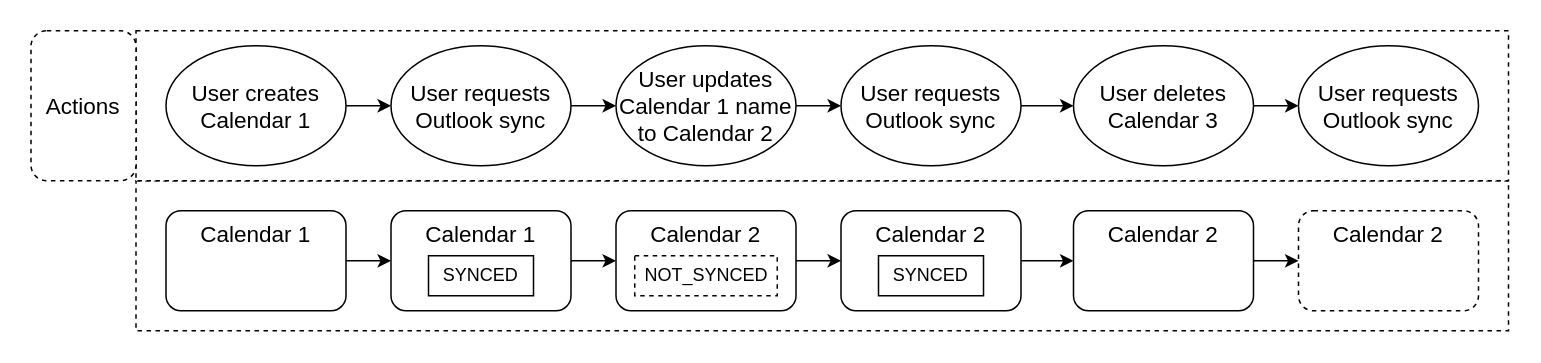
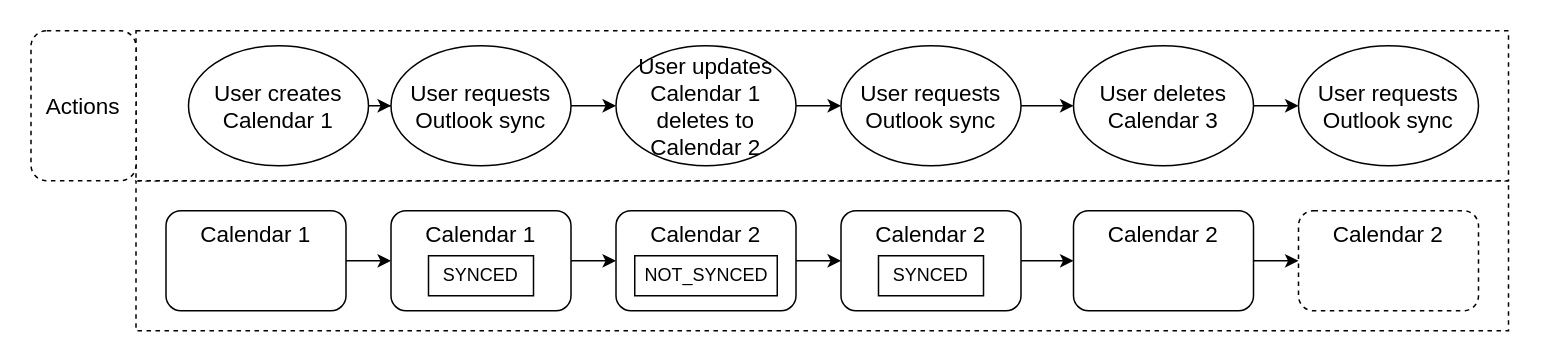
node "User creates Calendar 1": moved (256, 106) -> (278, 106)
node "User updates Calendar 1 name to Calendar 2": label "User updates Calendar 1 name to Calendar 2" -> "User updates Calendar 1 deletes to Calendar 2"
node "NOT_SYNCED": style dashed -> solid
